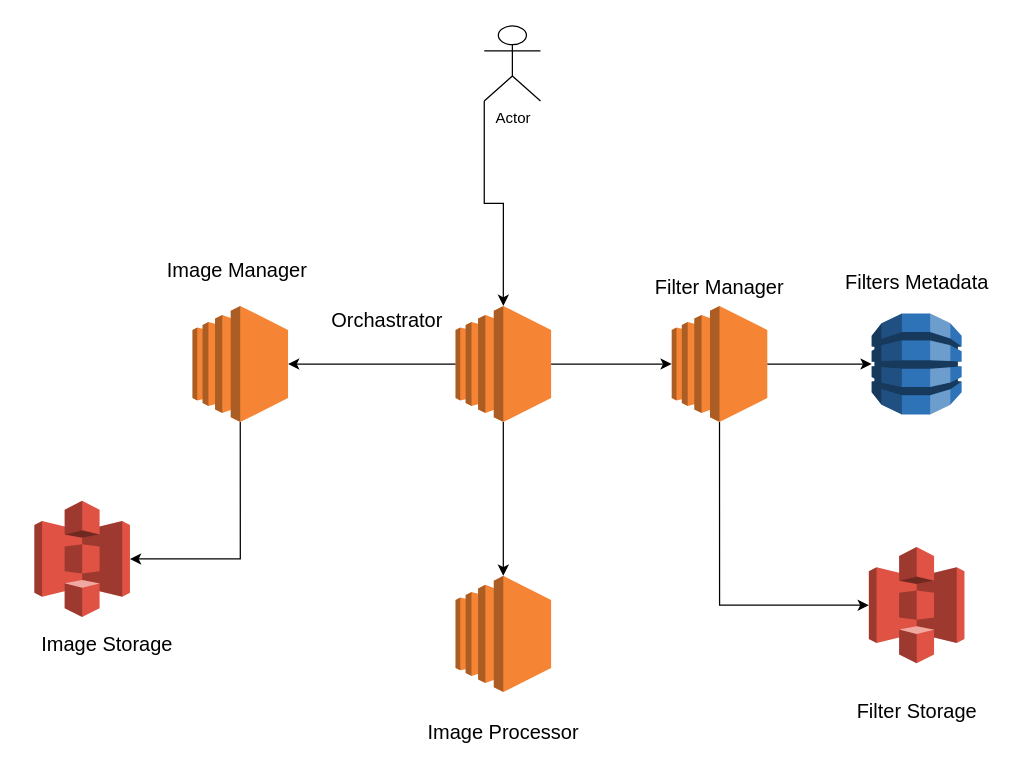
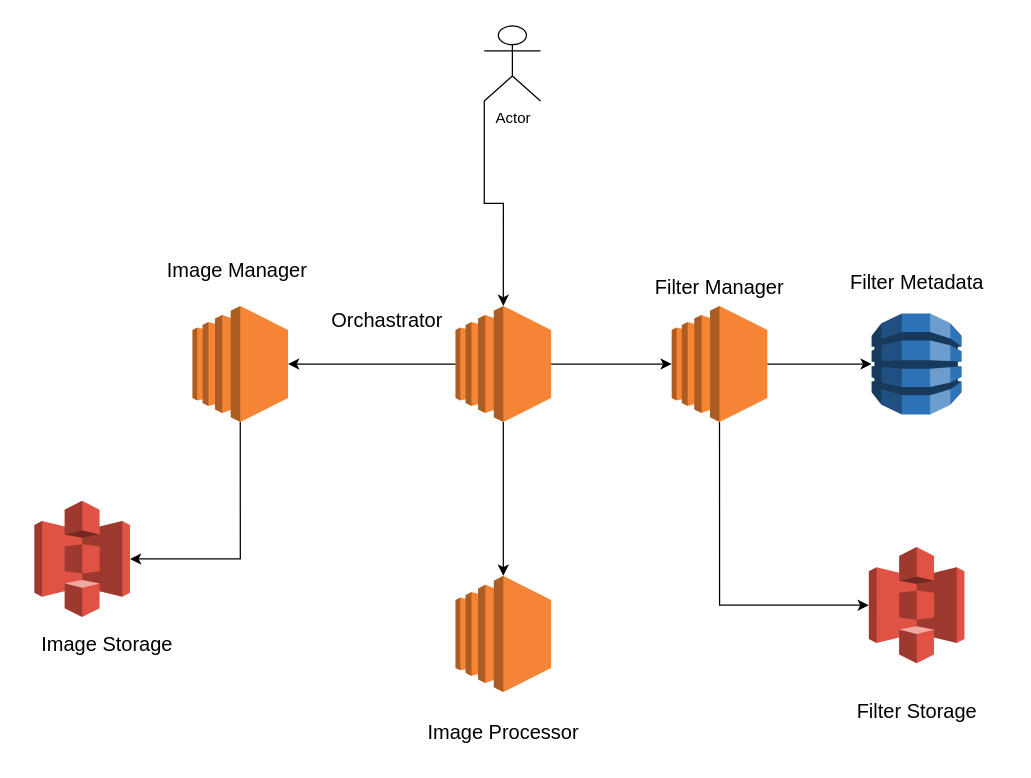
node "Filters Metadata": label "Filters Metadata" -> "Filter Metadata"
